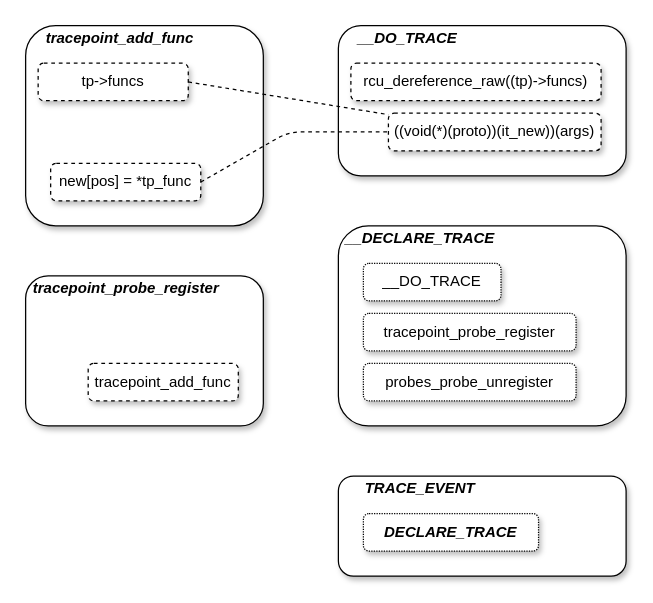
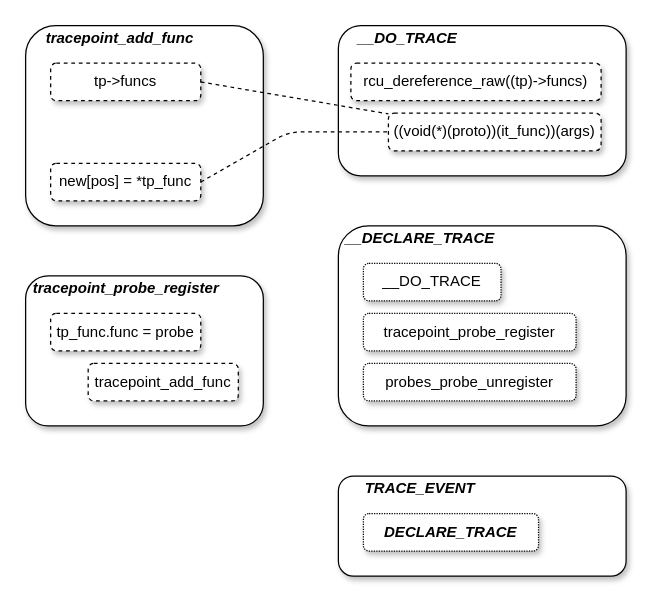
node "tp->funcs": moved (113, 82) -> (126, 82)
node "((void(*)(proto))(it_new))(args)": label "((void(*)(proto))(it_new))(args)" -> "((void(*)(proto))(it_func))(args)"
node "tp_func.func = probe": added
